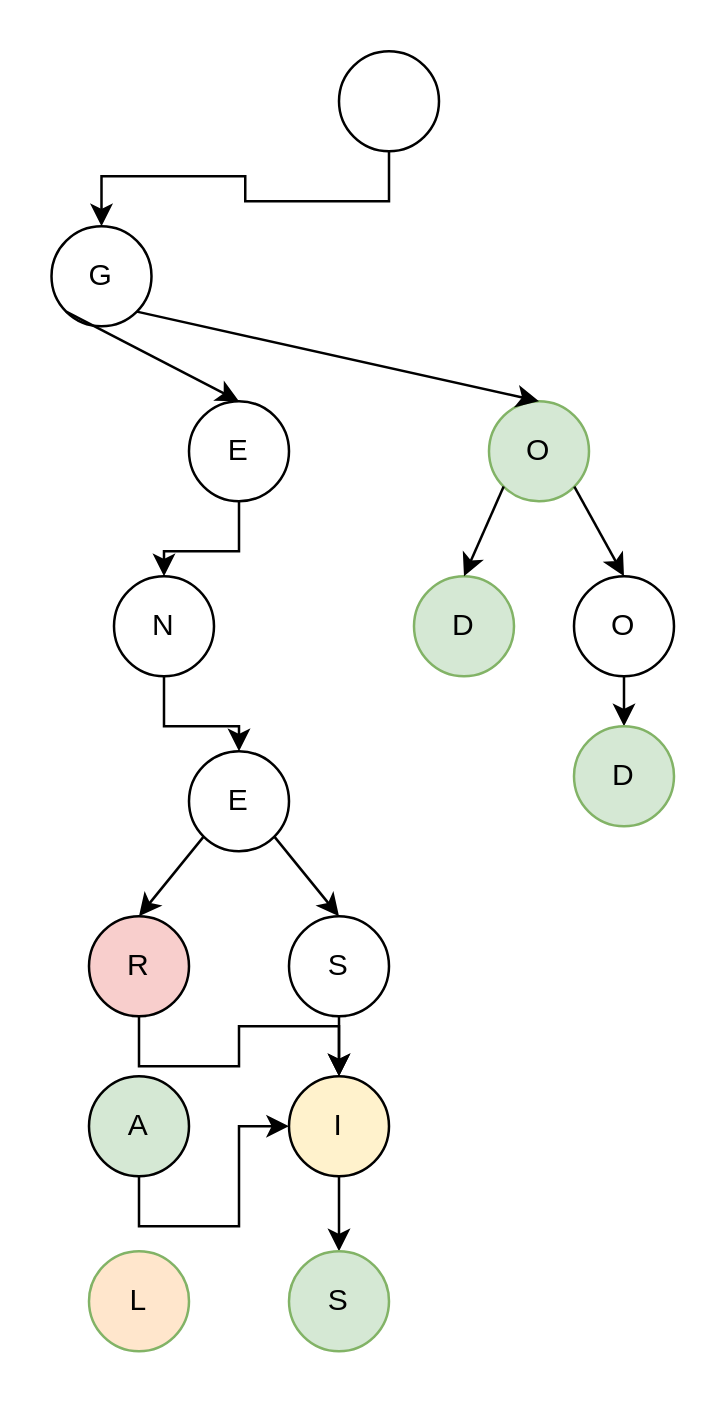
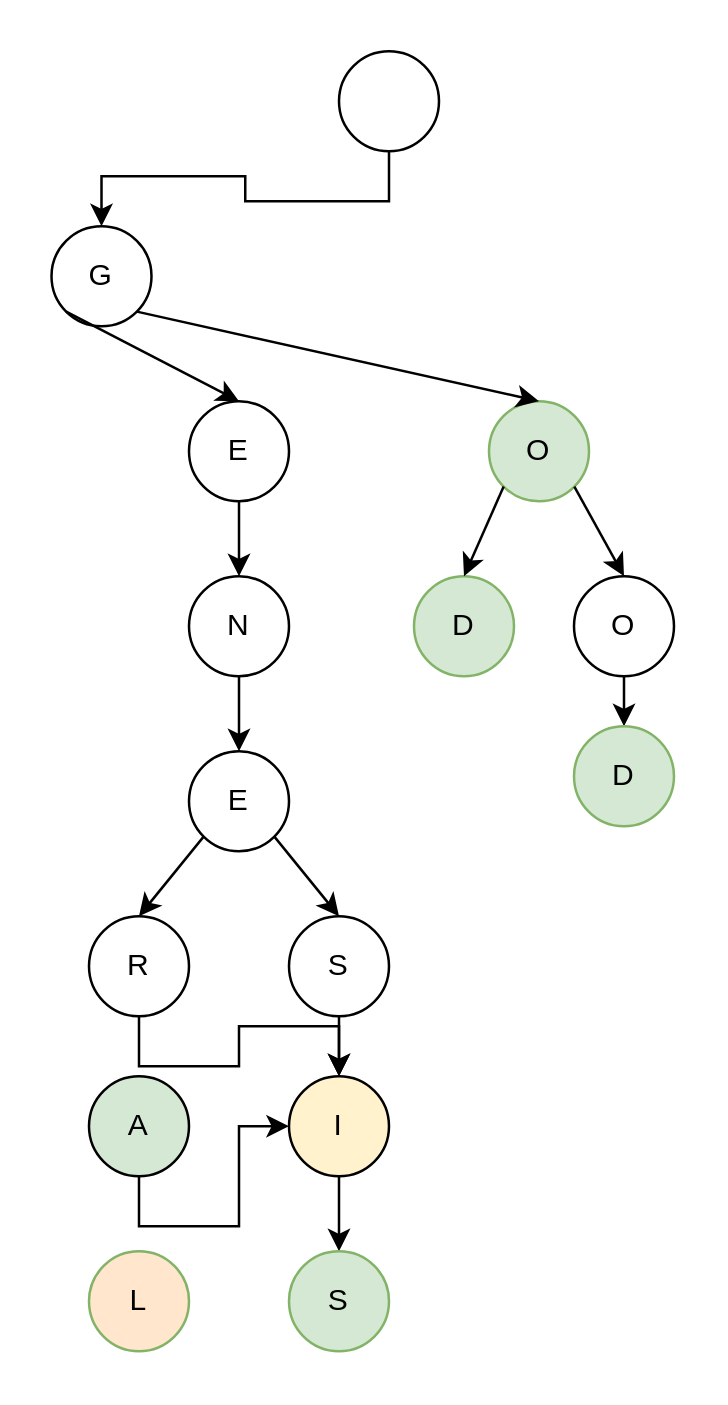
node "N": moved (164, 626) -> (239, 626)
node "R": fillcolor #f8cecc -> #ffffff
